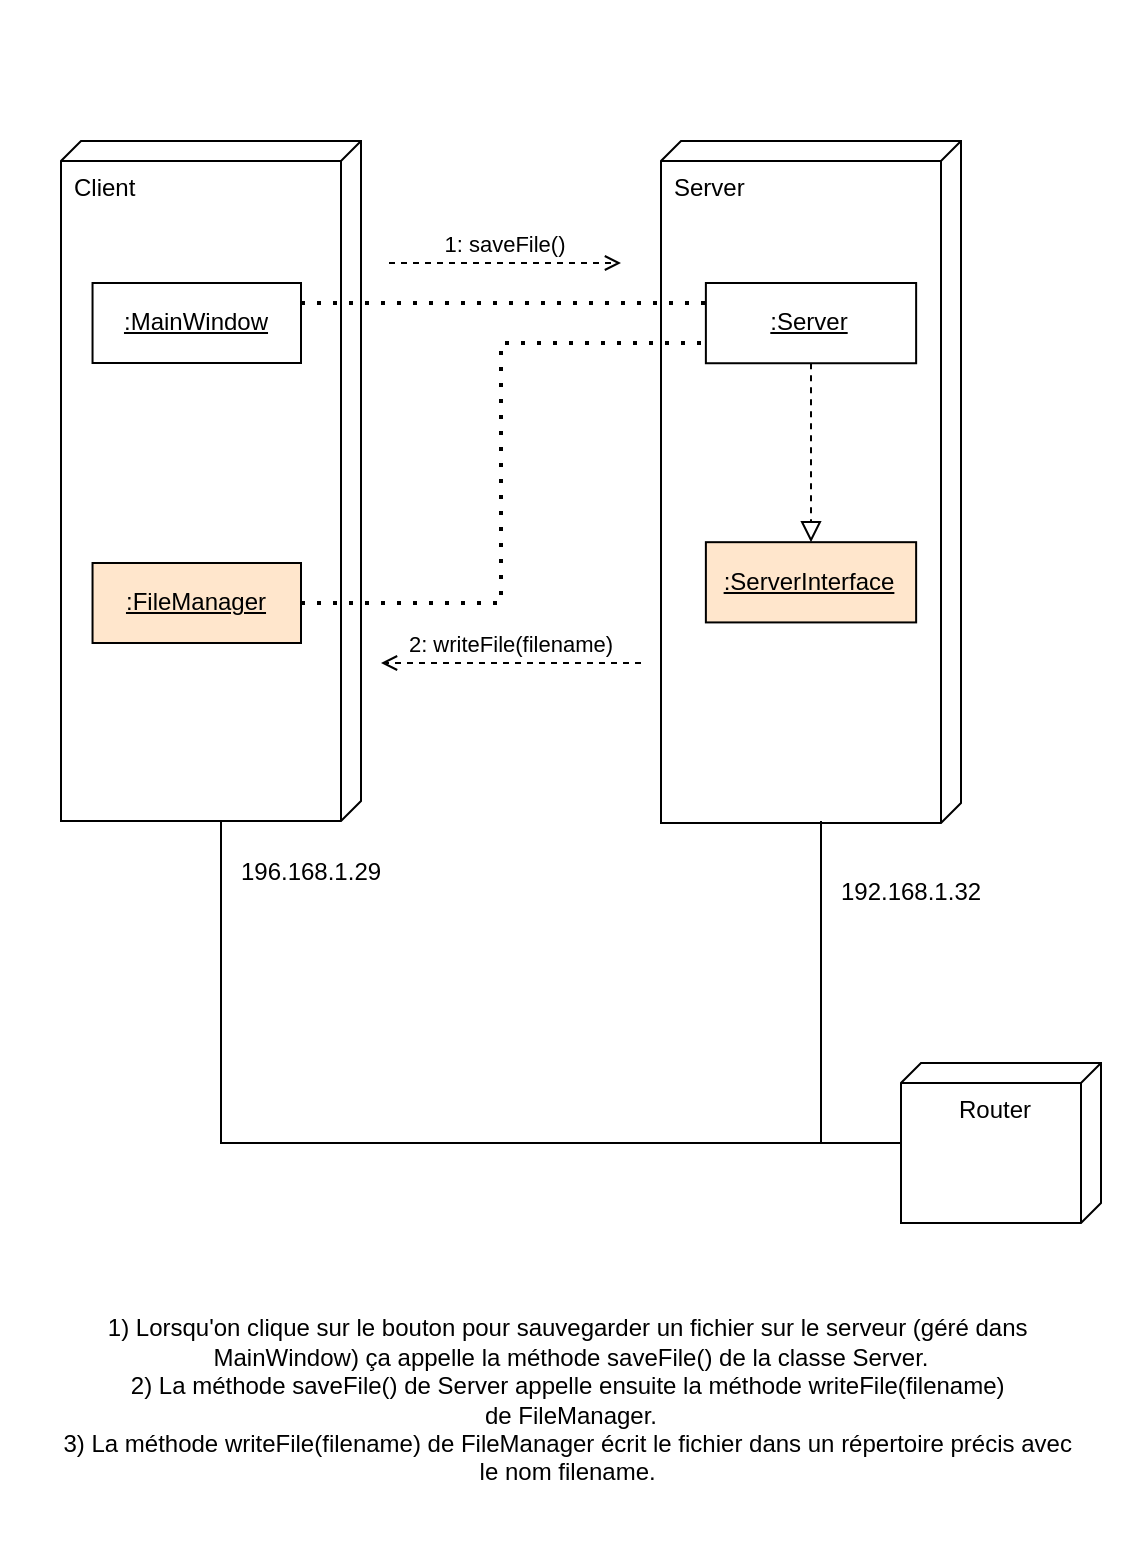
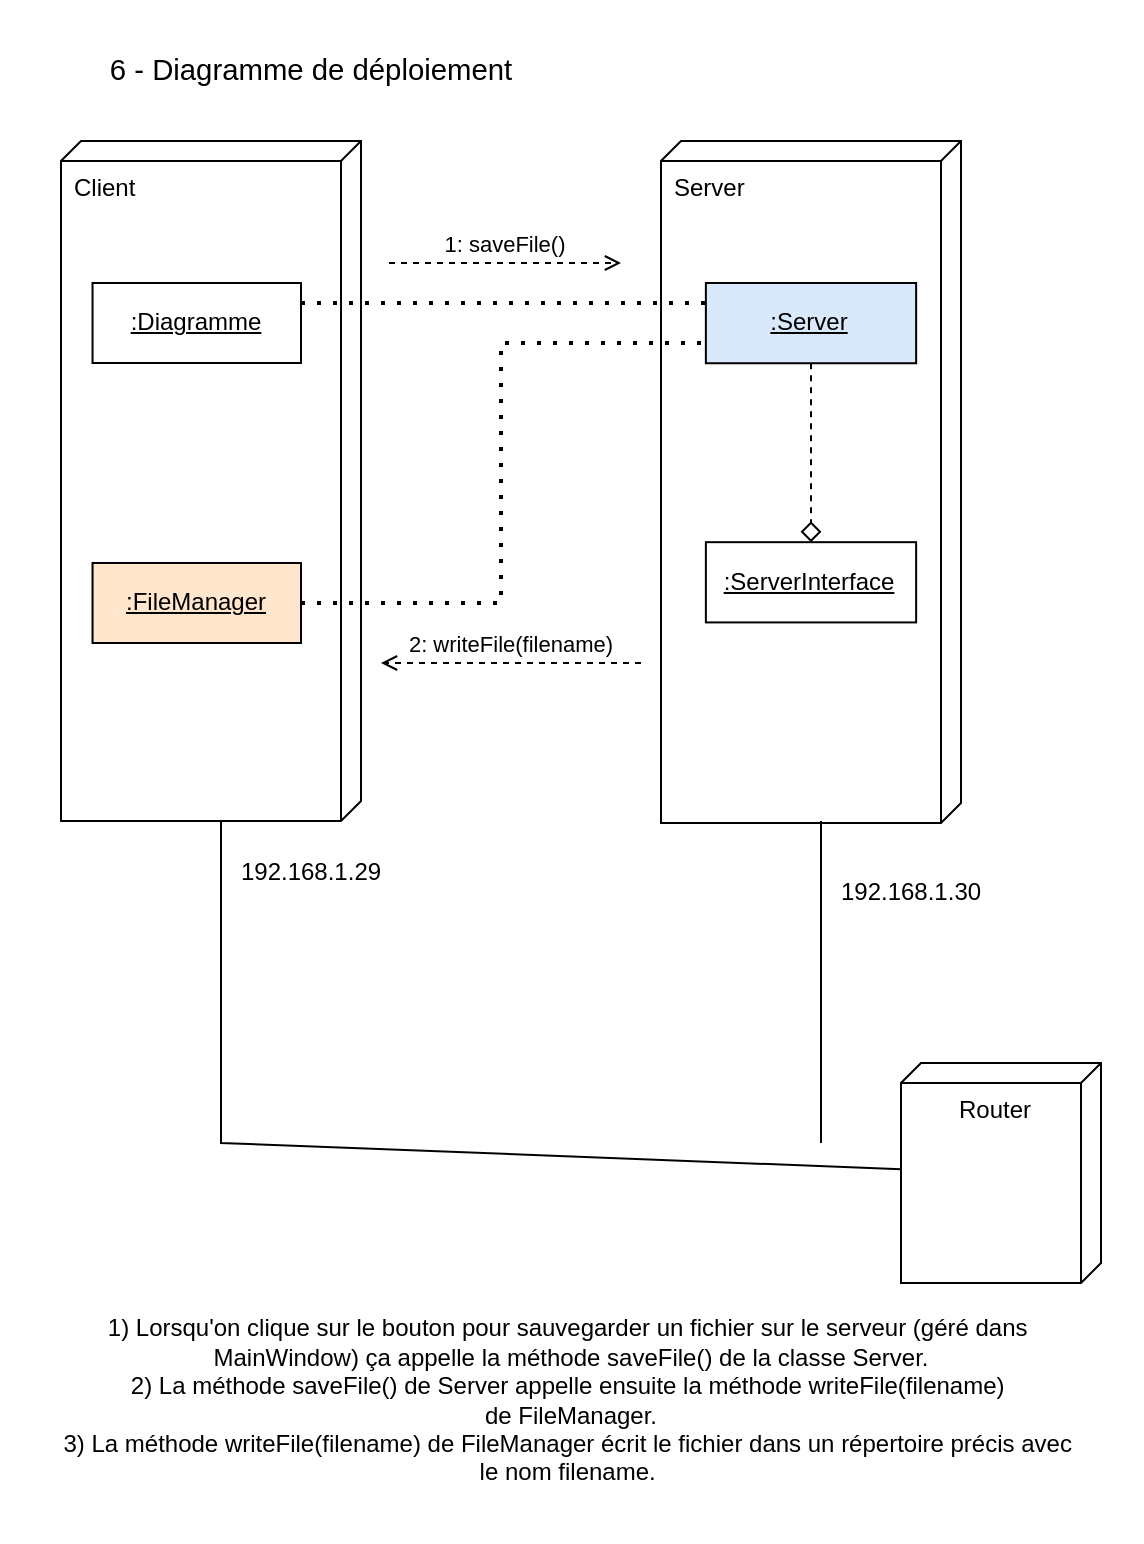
node "6 - Diagramme de déploiement": added
node ":MainWindow": label ":MainWindow" -> ":Diagramme"
node ":Server": fillcolor #ffffff -> #dae8fc
edge ":Server" -> ":ServerInterface": arrowhead block -> diamond
node ":ServerInterface": fillcolor #ffe6cc -> #ffffff
node "196.168.1.29": label "196.168.1.29" -> "192.168.1.29"
node "192.168.1.32": label "192.168.1.32" -> "192.168.1.30"
node "Router": size 200x160 -> 200x220
